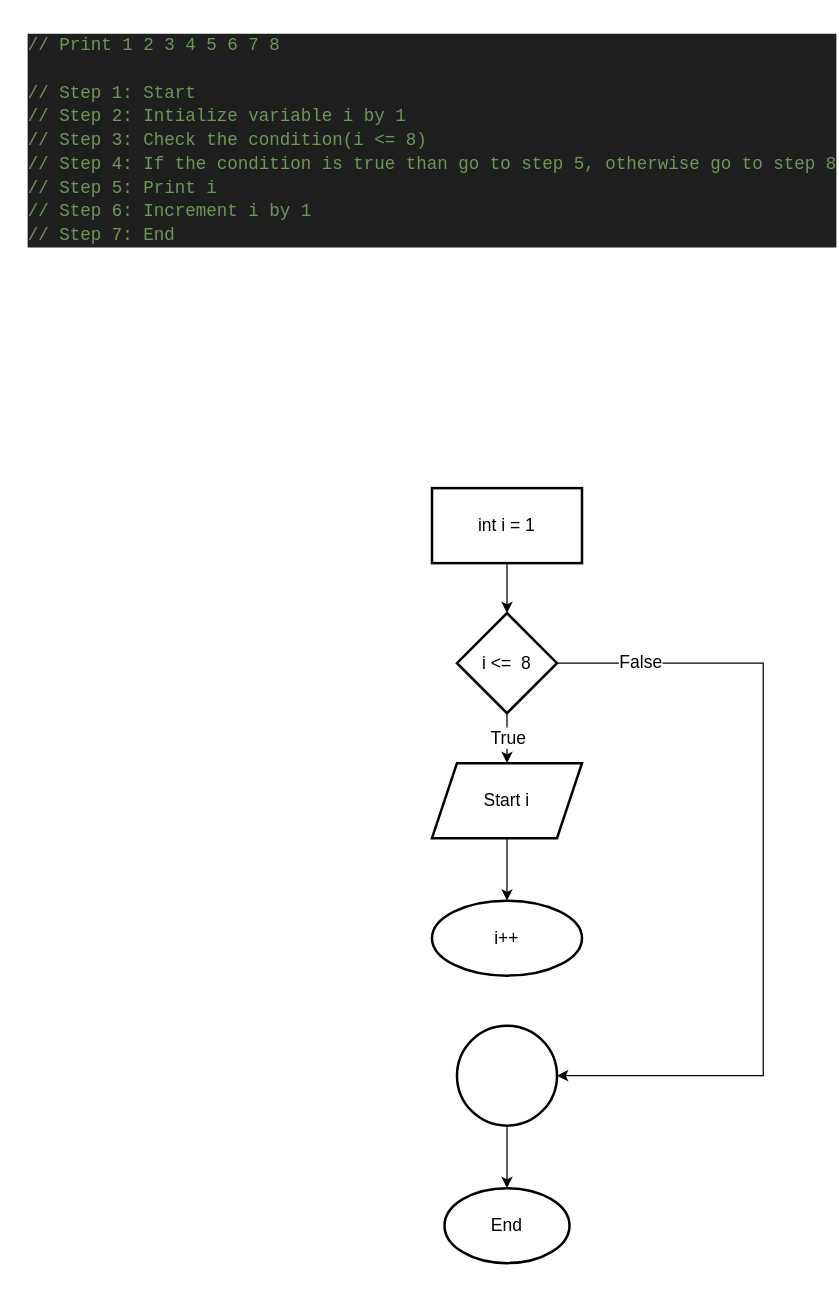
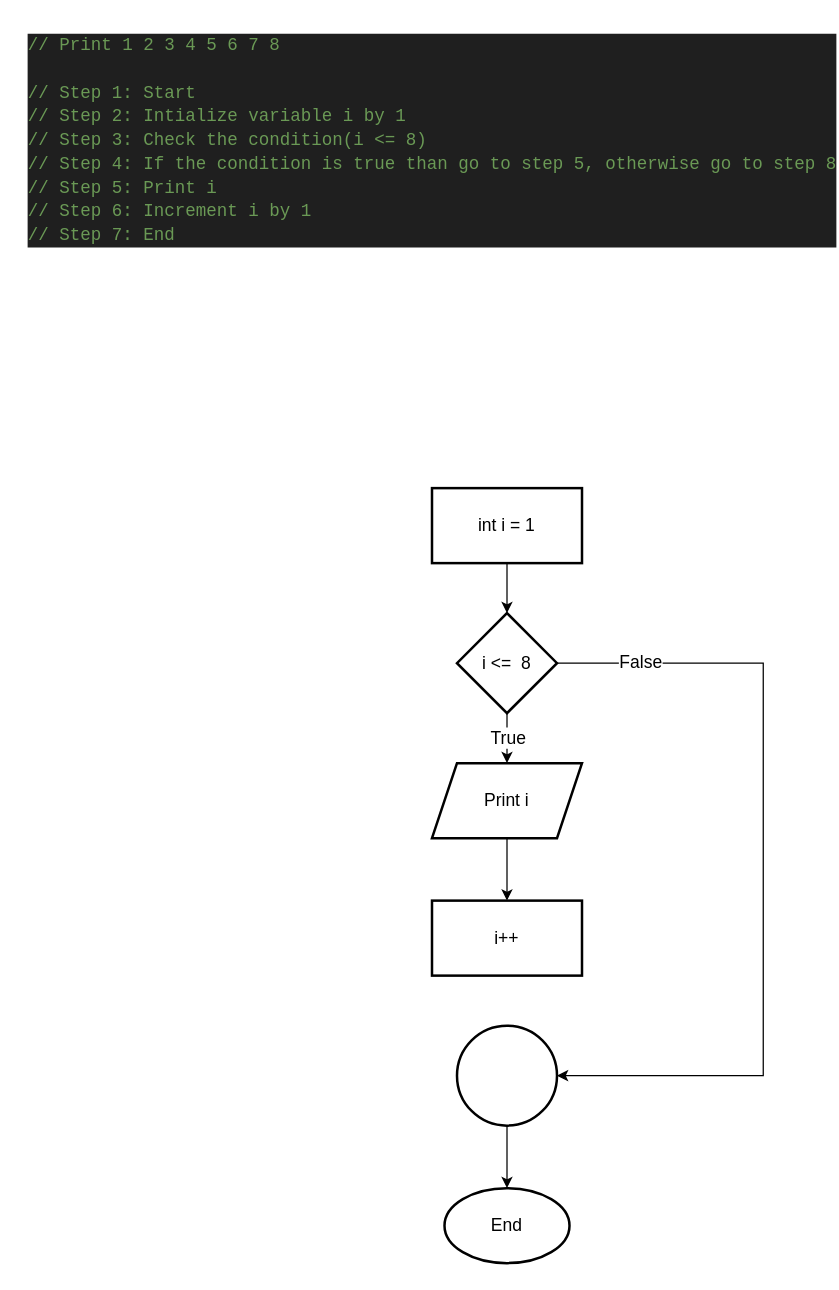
node "Start i": label "Start i" -> "Print i"
node "i++": shape ellipse -> rectangle
